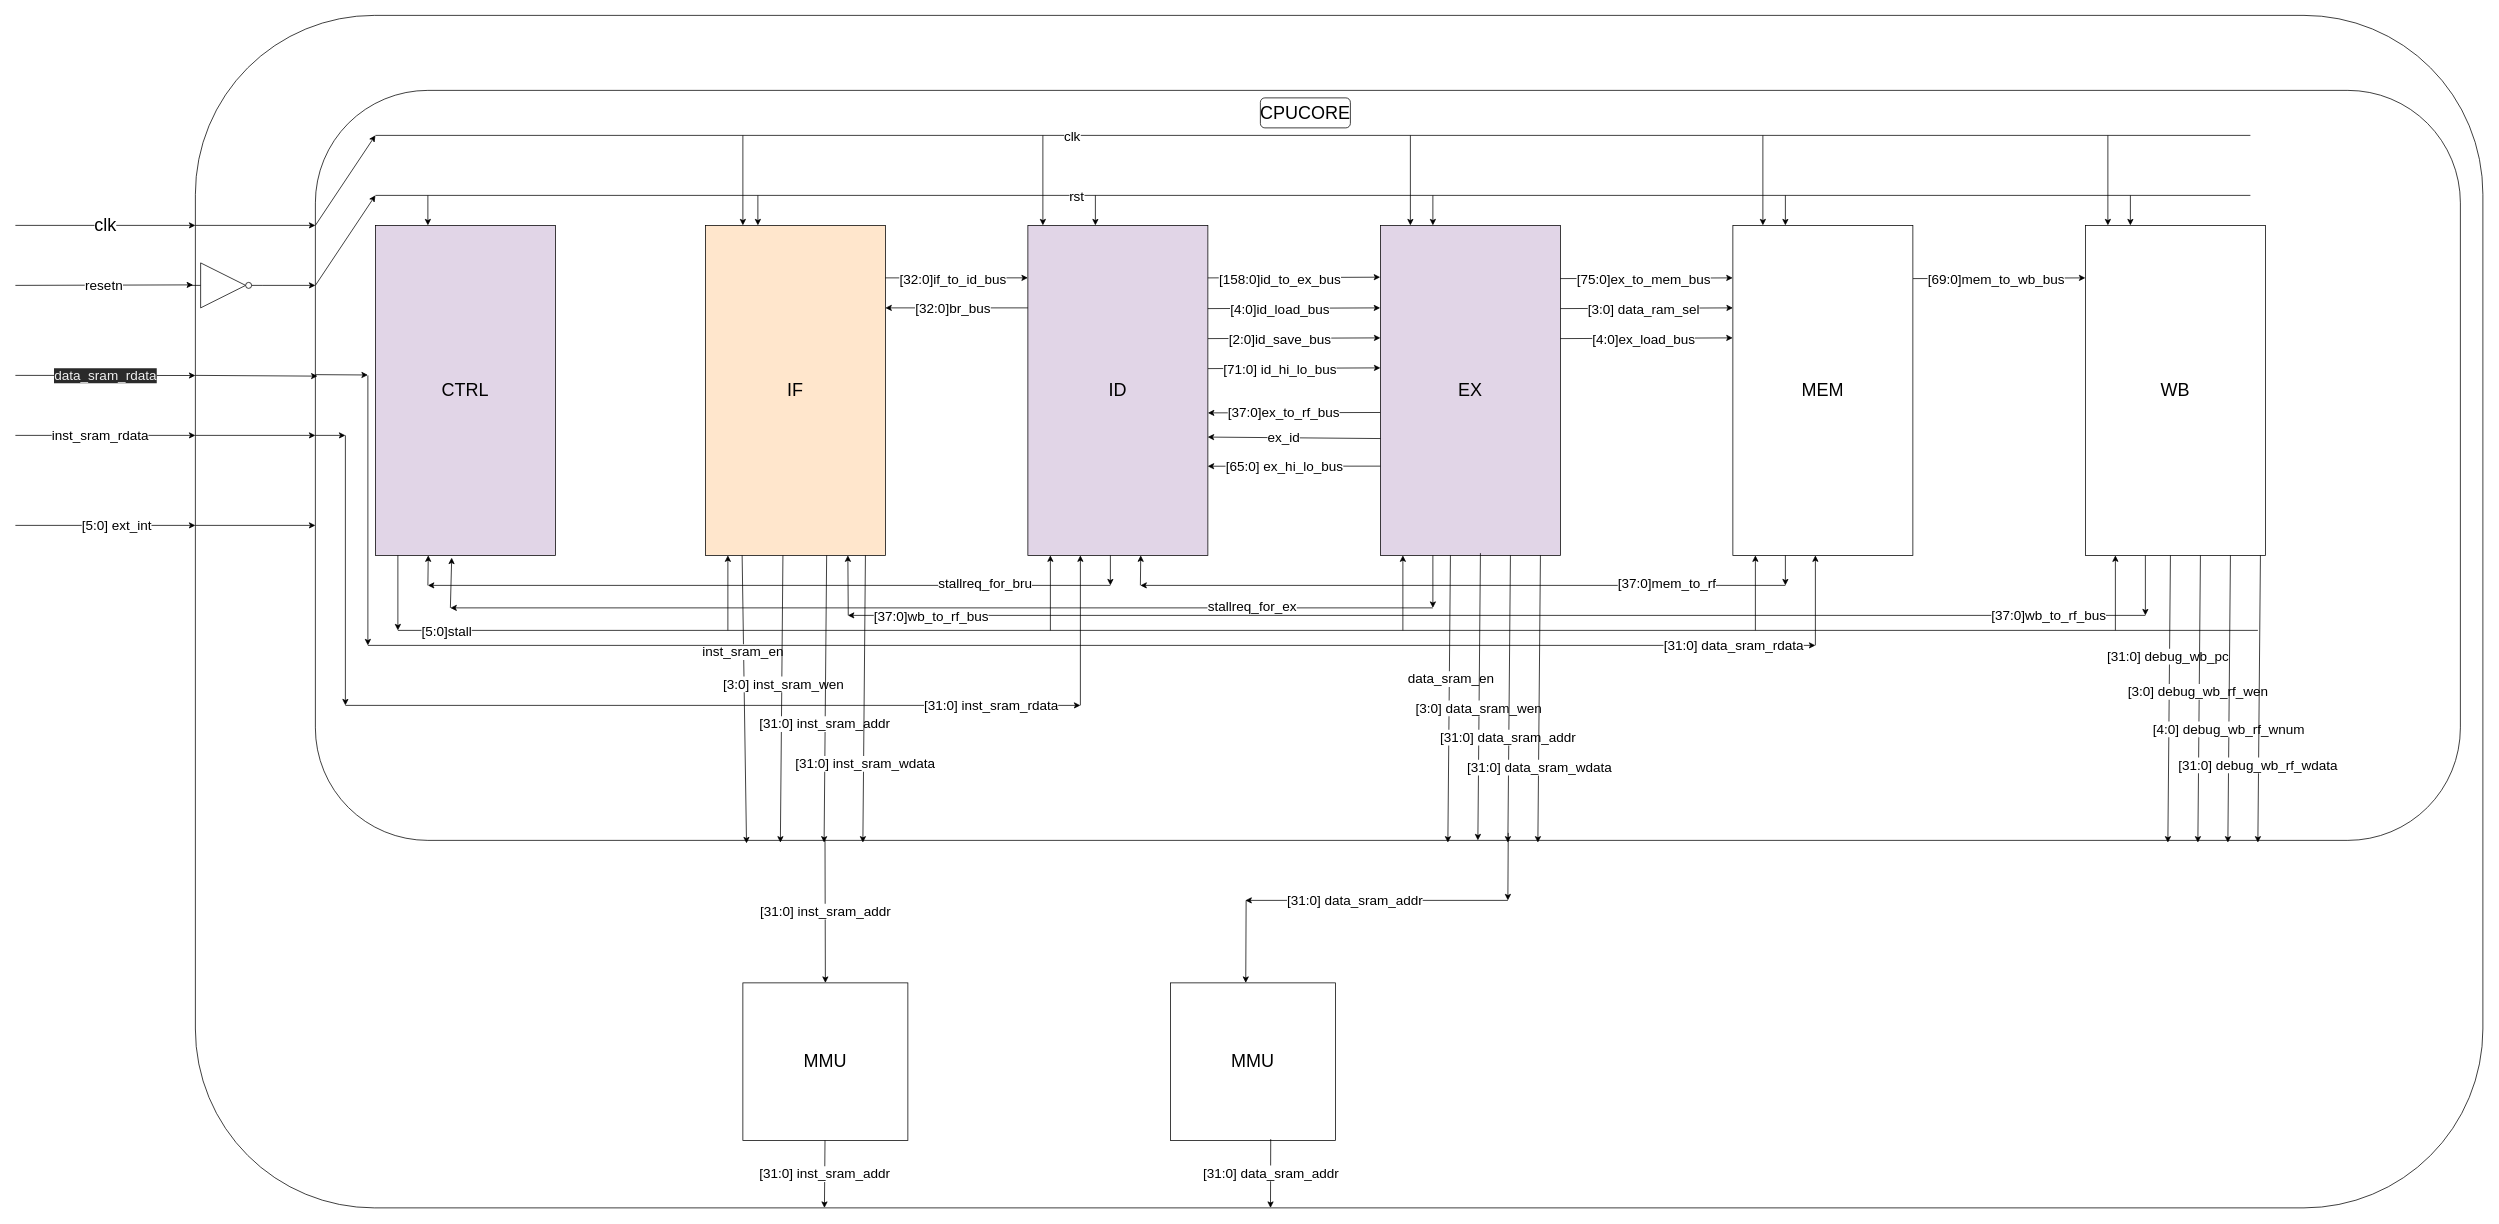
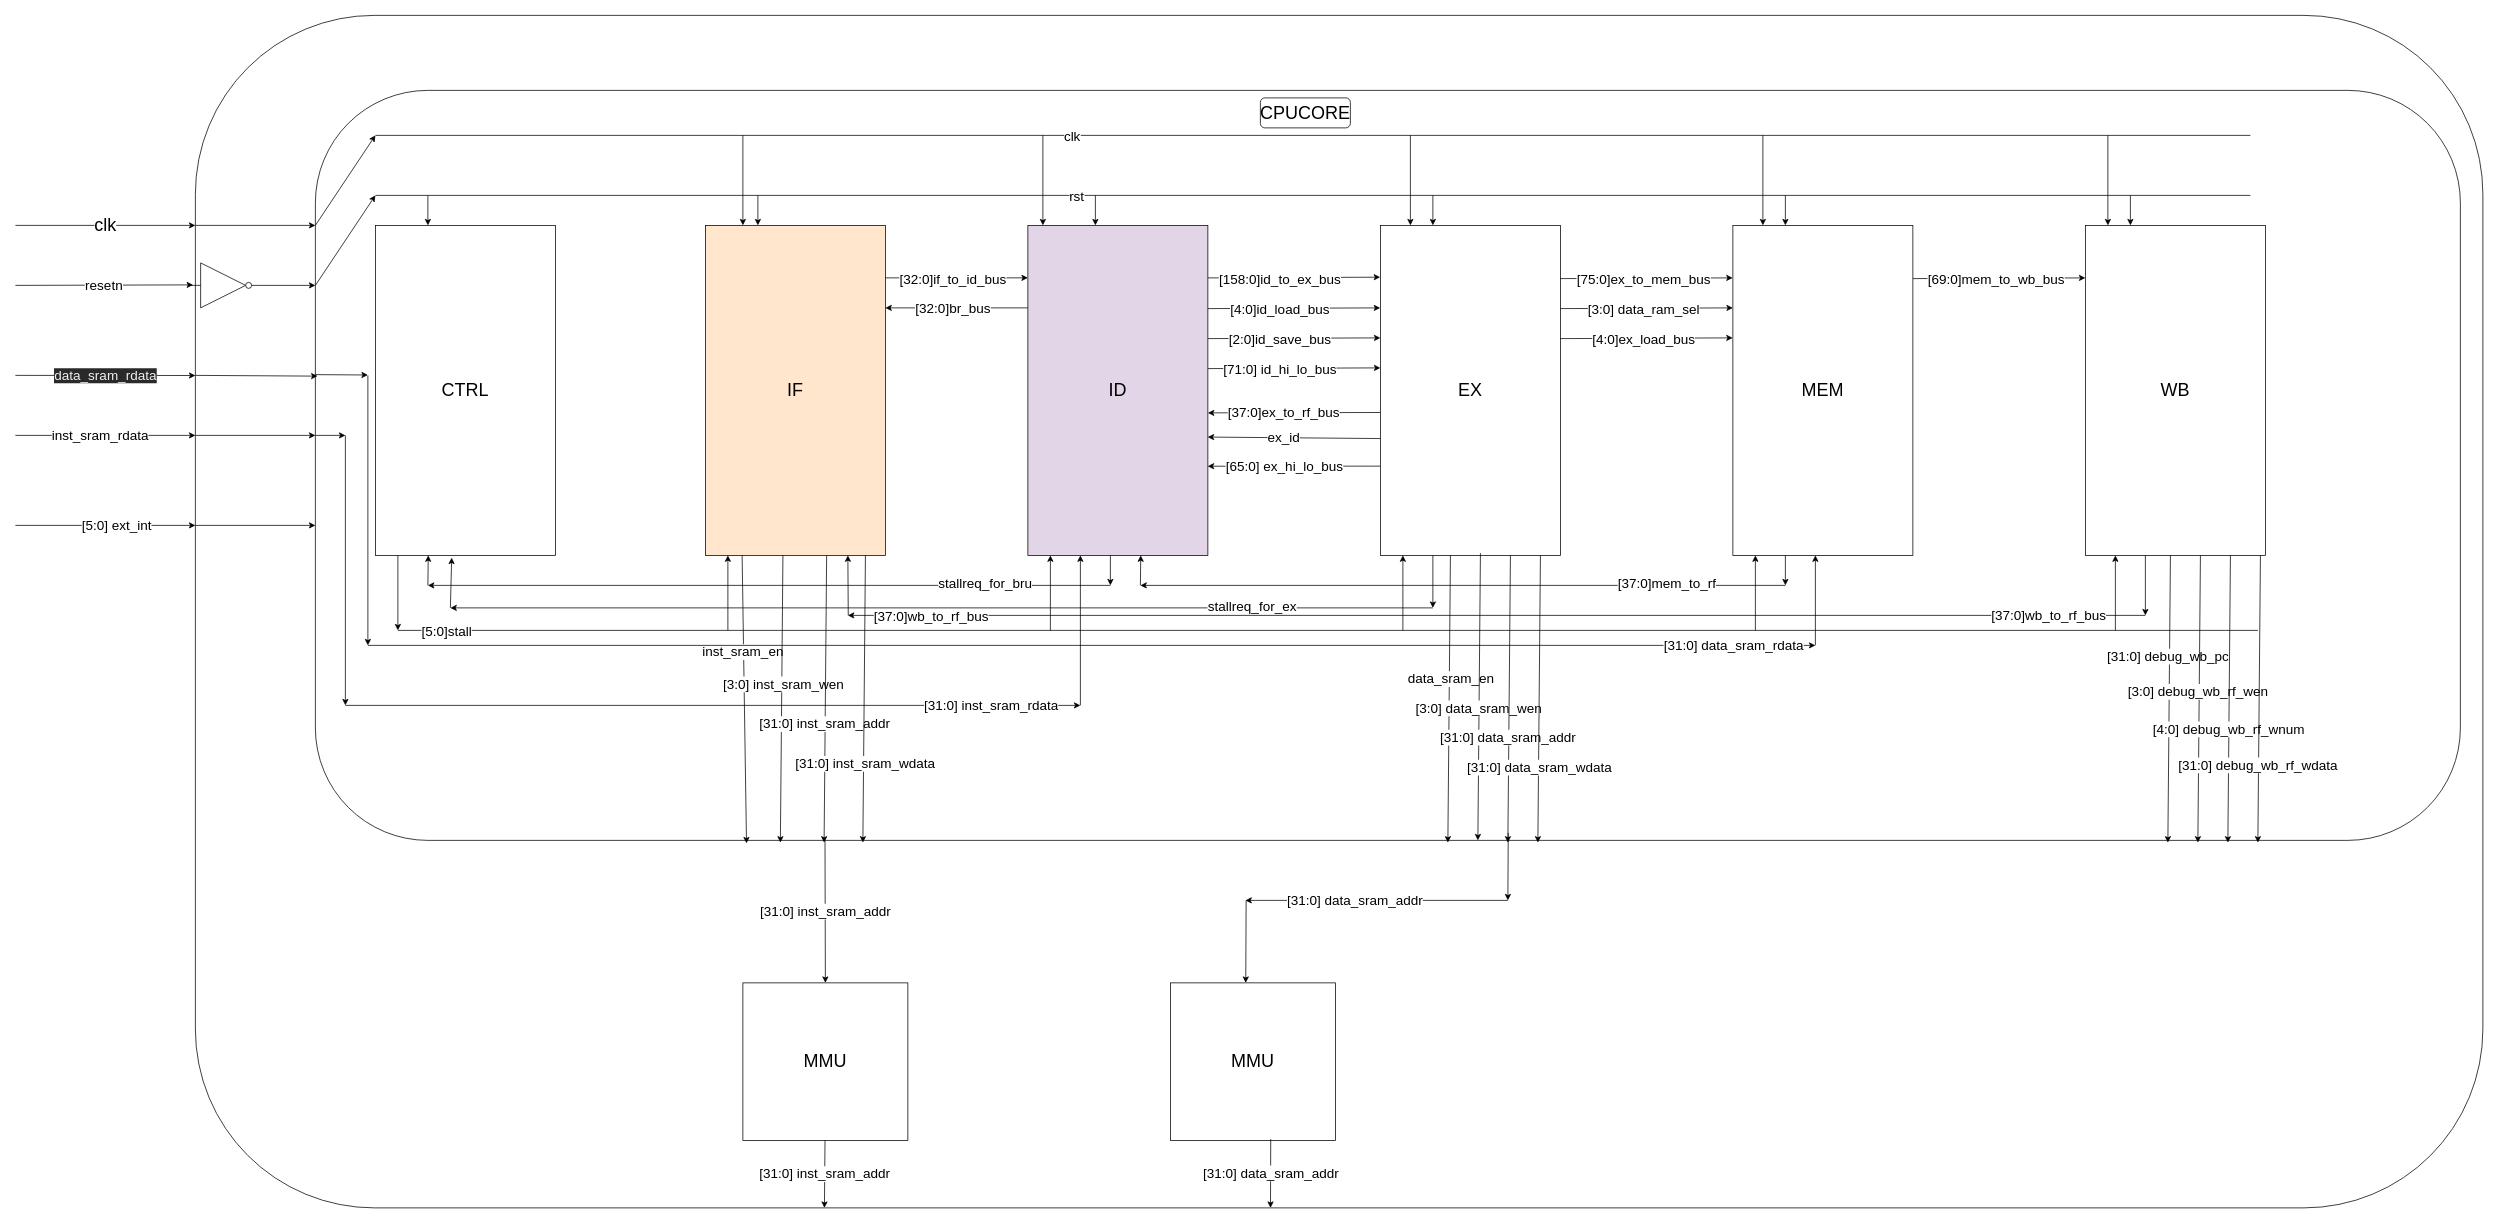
node "CTRL": fillcolor #e1d5e7 -> #ffffff
node "EX": fillcolor #e1d5e7 -> #ffffff
